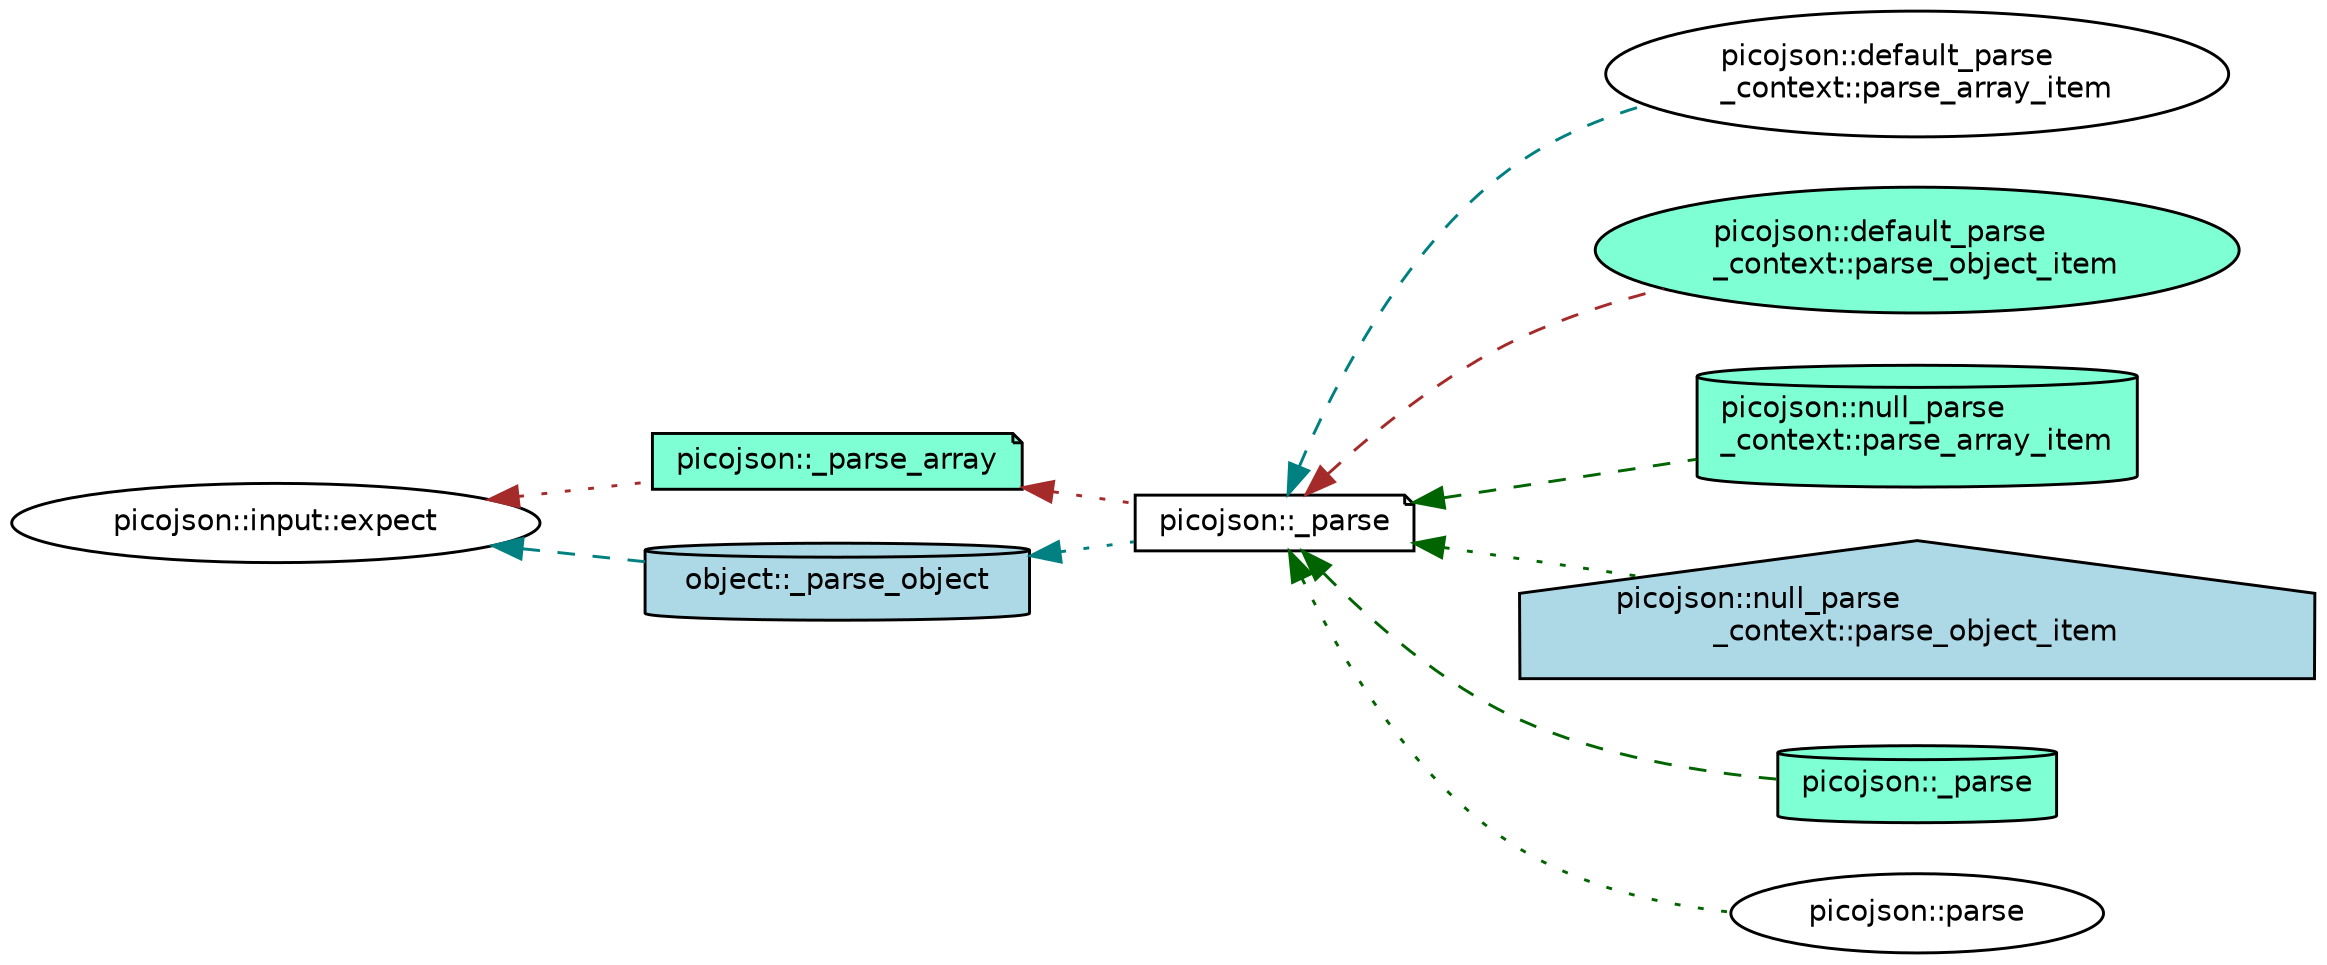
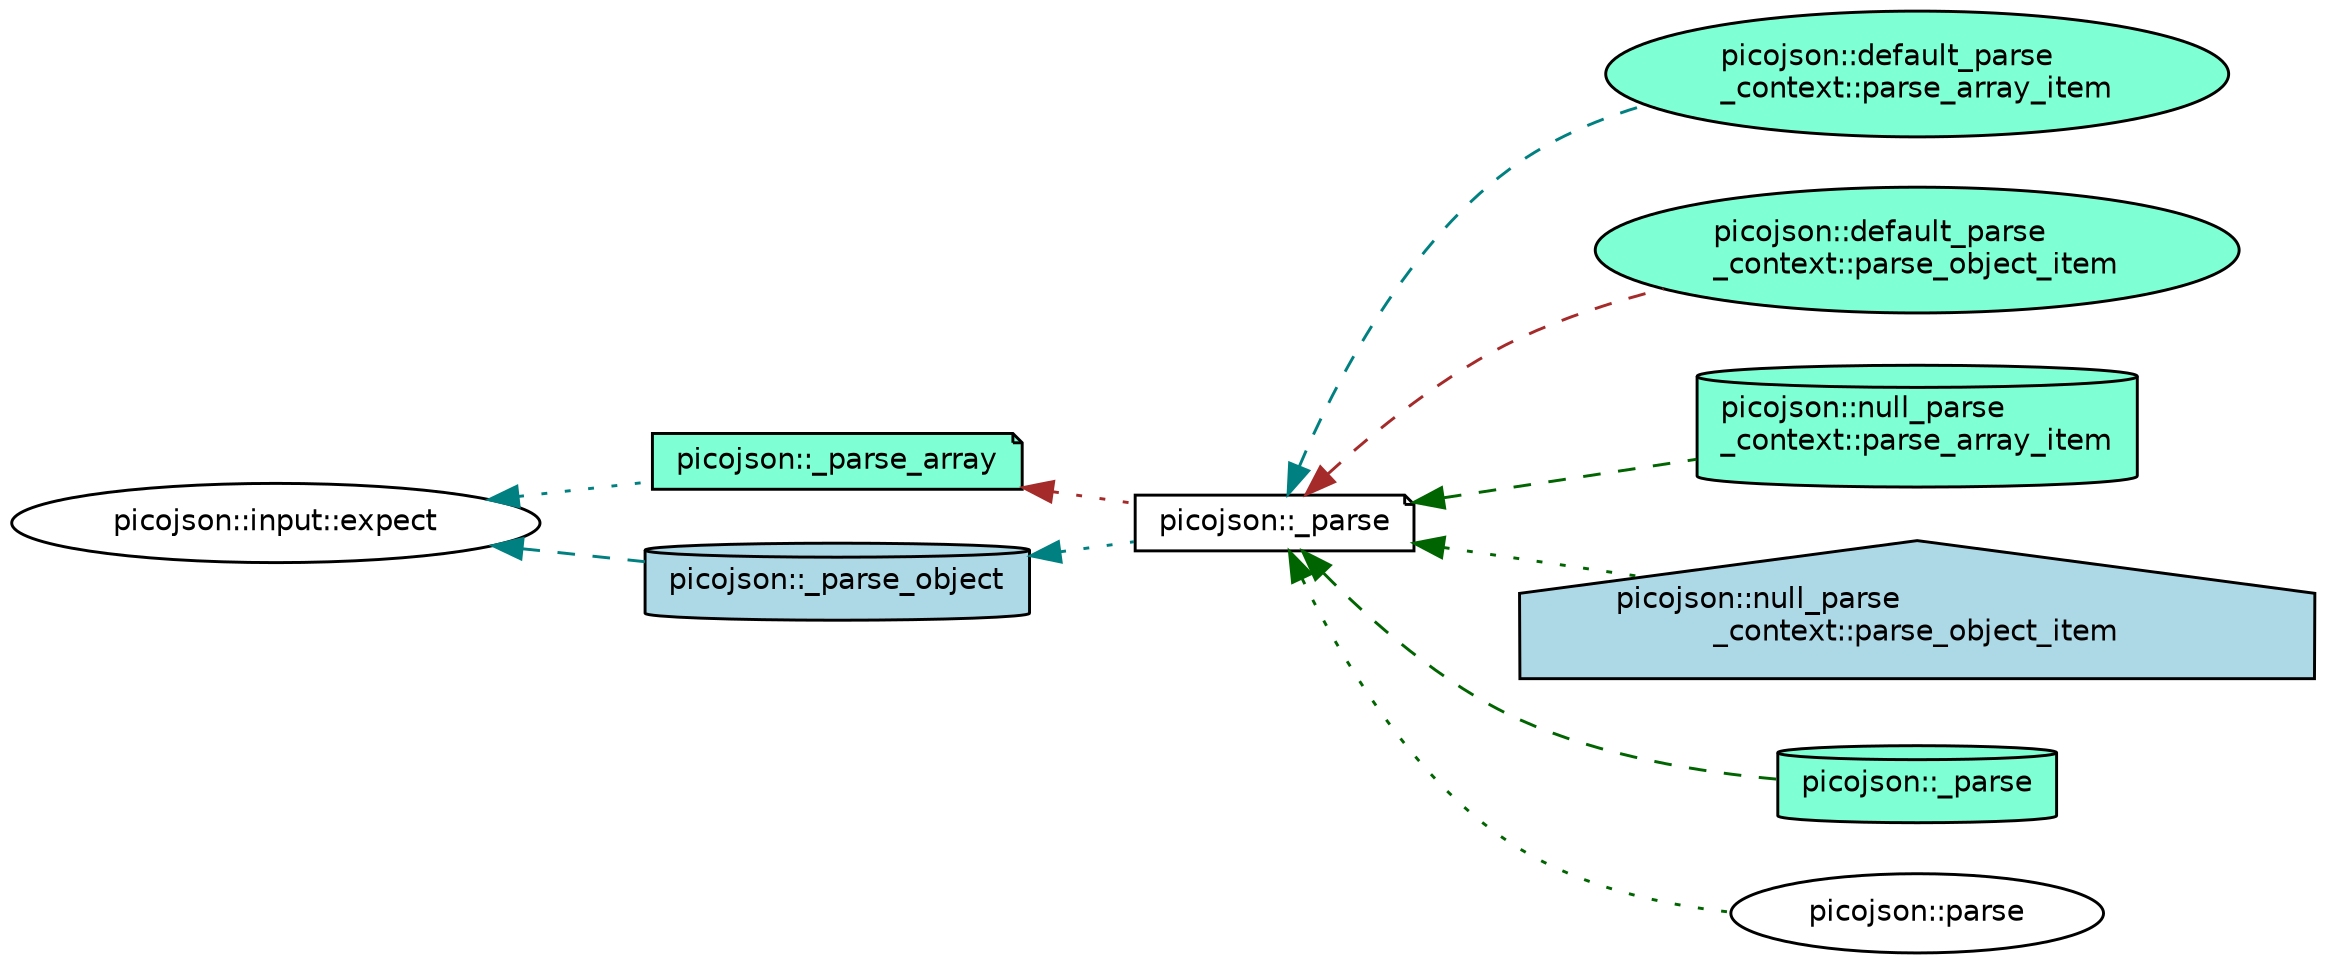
node "picojson::default_parse _context::parse_array_item": fillcolor white -> aquamarine
edge "picojson::_parse_array" -> "picojson::input::expect": color brown -> teal
node "object::_parse_object": label "object::_parse_object" -> "picojson::_parse_object"
